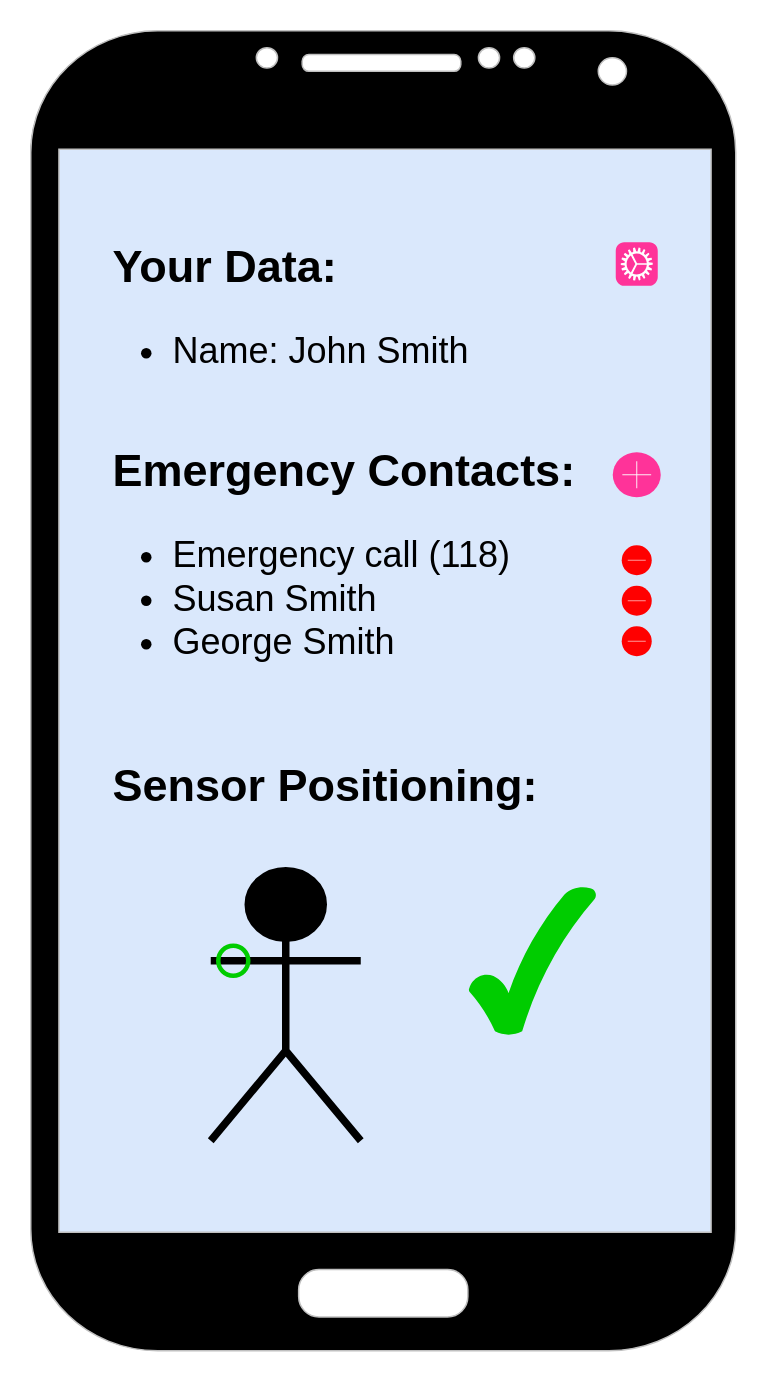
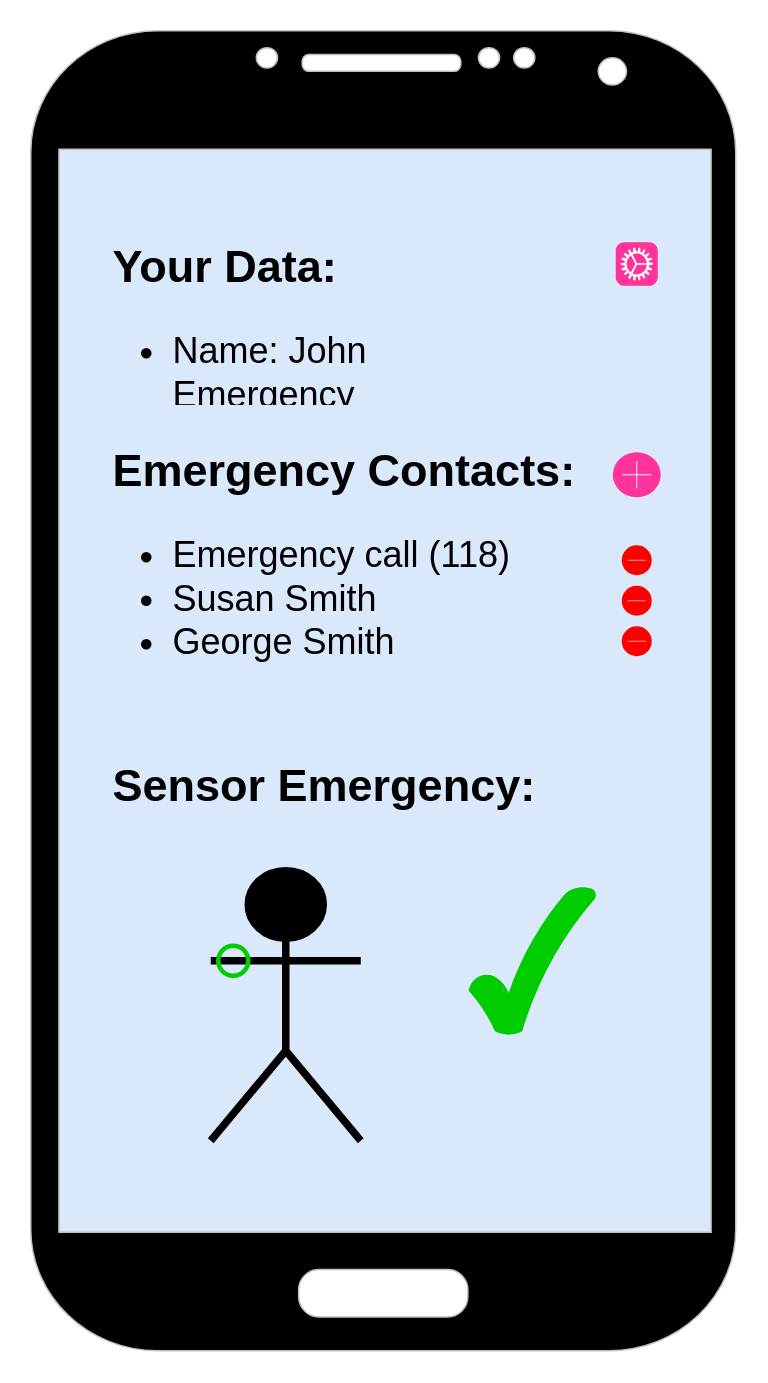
node "Your Data: Name: John Smith": label "Your Data: Name: John Smith" -> "Your Data: Name: John Emergency"
node "Sensor Positioning:": label "Sensor Positioning:" -> "Sensor Emergency:"
